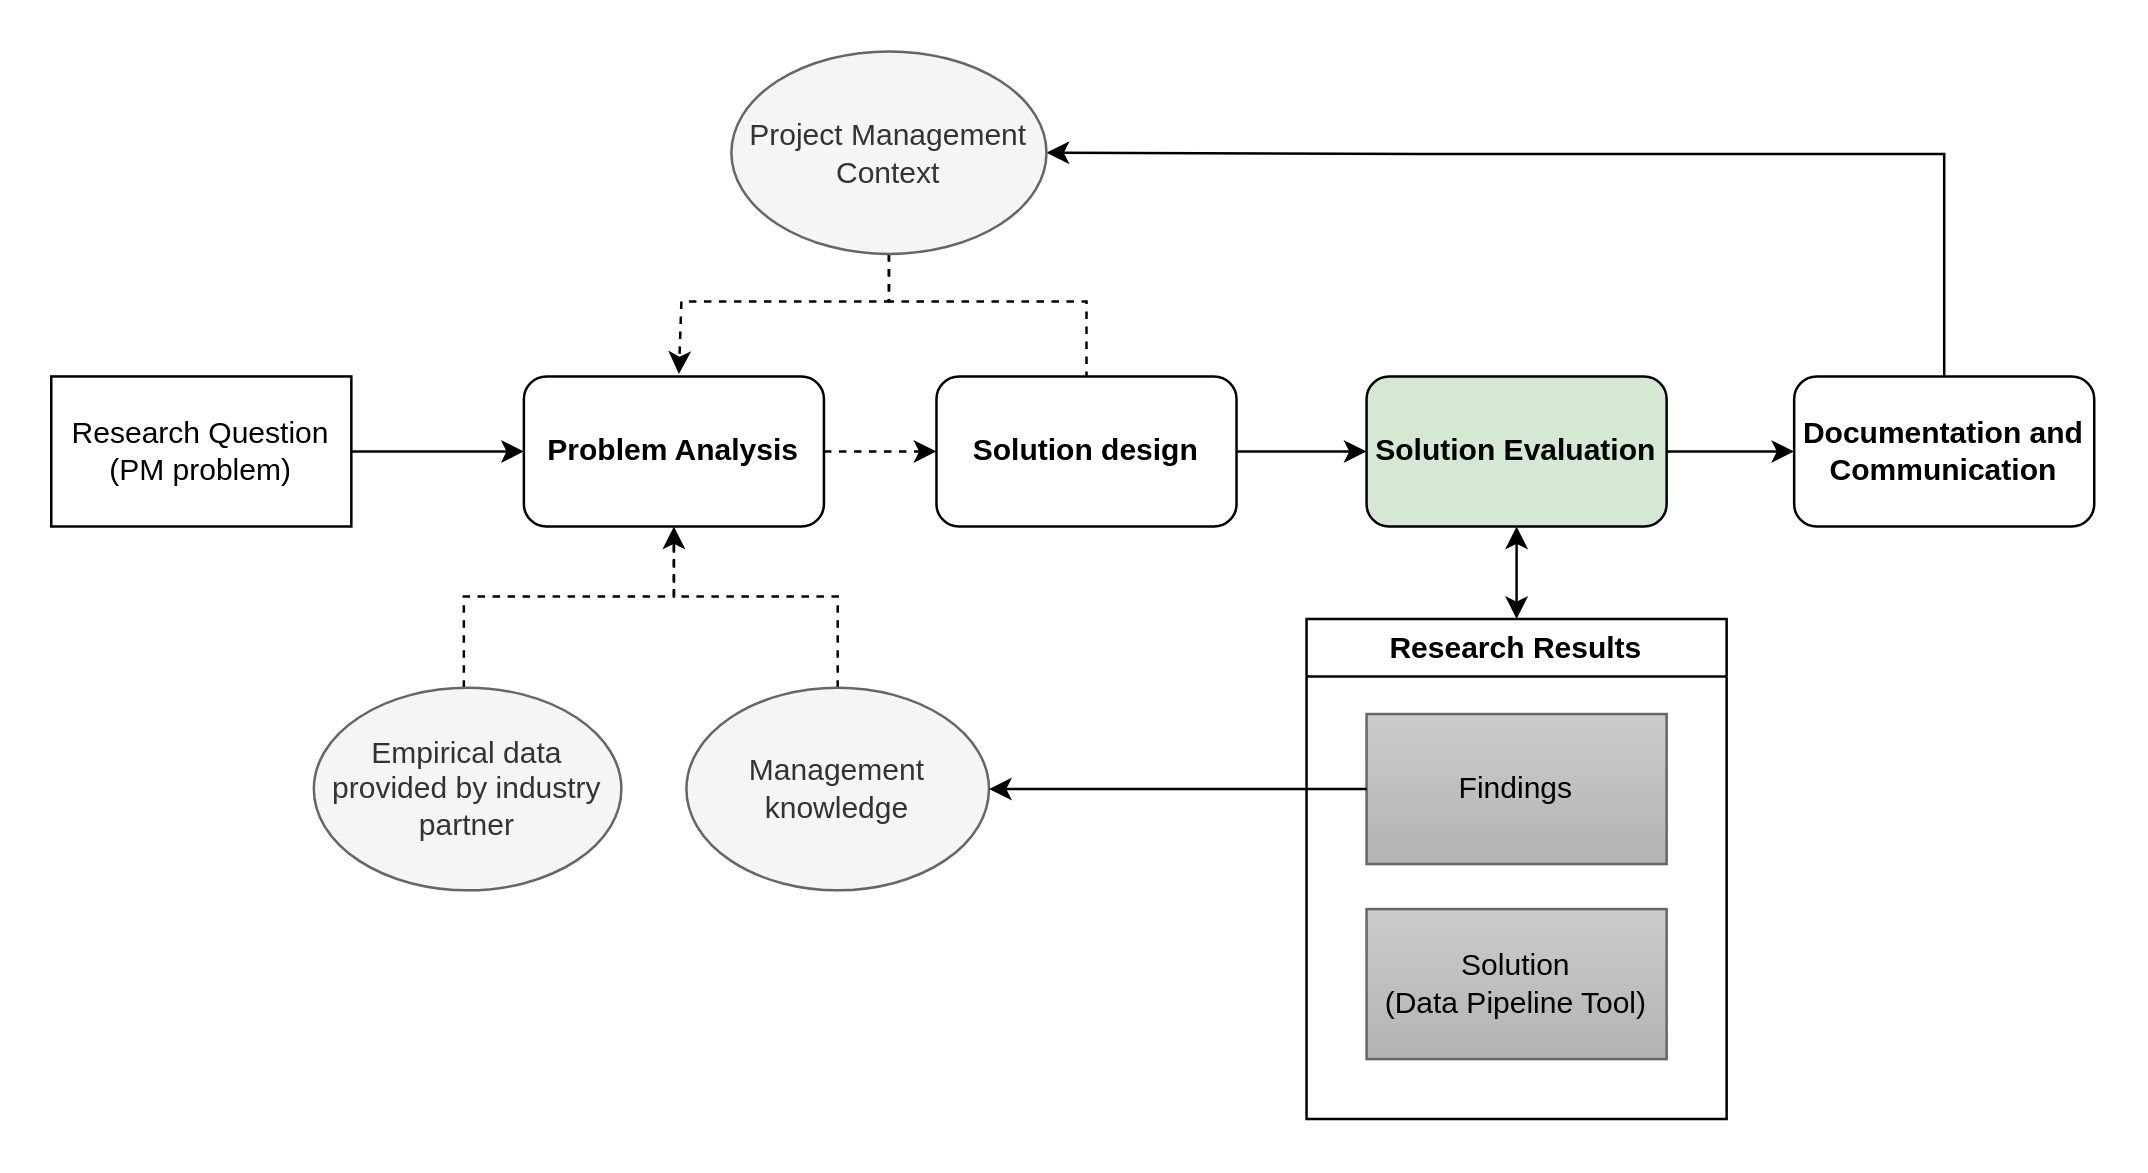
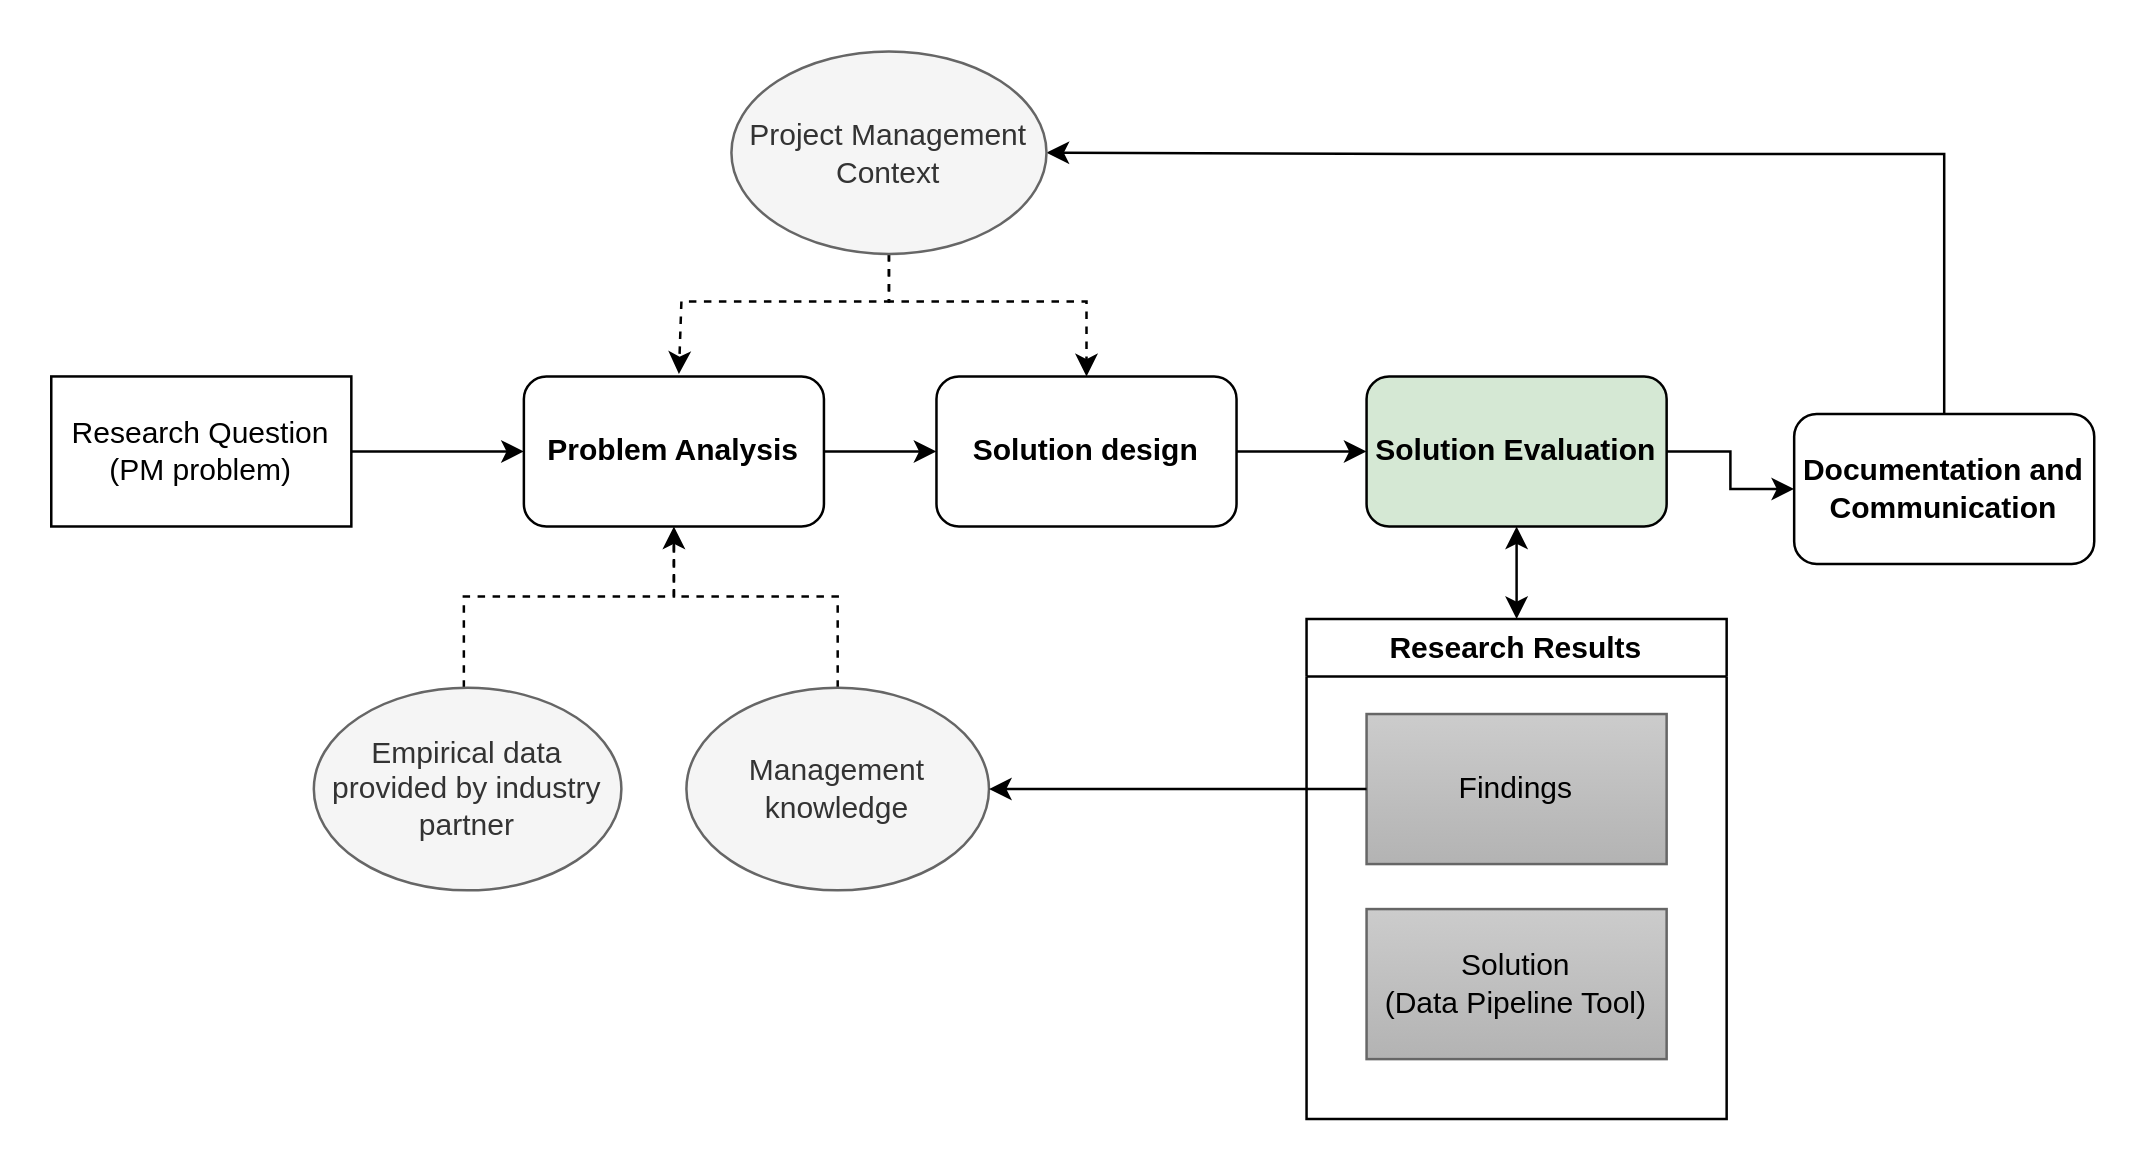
edge "Project Management Context" -- "Solution design": arrowhead none -> classic
edge "Problem Analysis" -> "Solution design": style dashed -> solid
node "Documentation and Communication": moved (1944, 451) -> (1944, 489)
